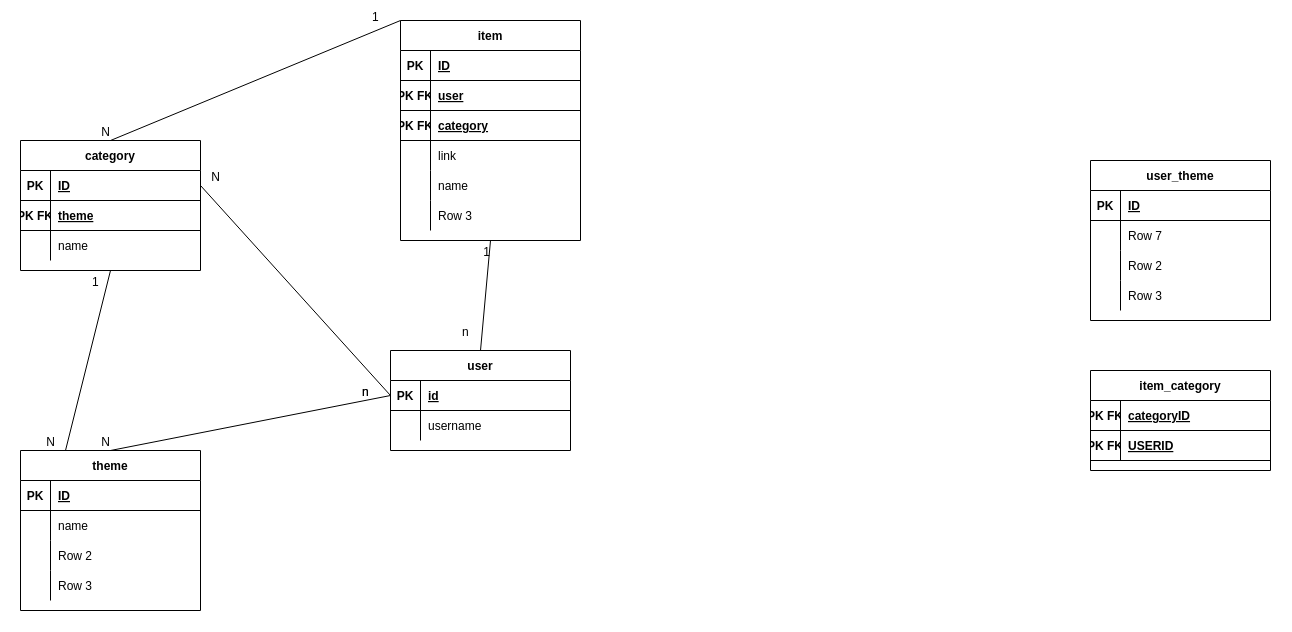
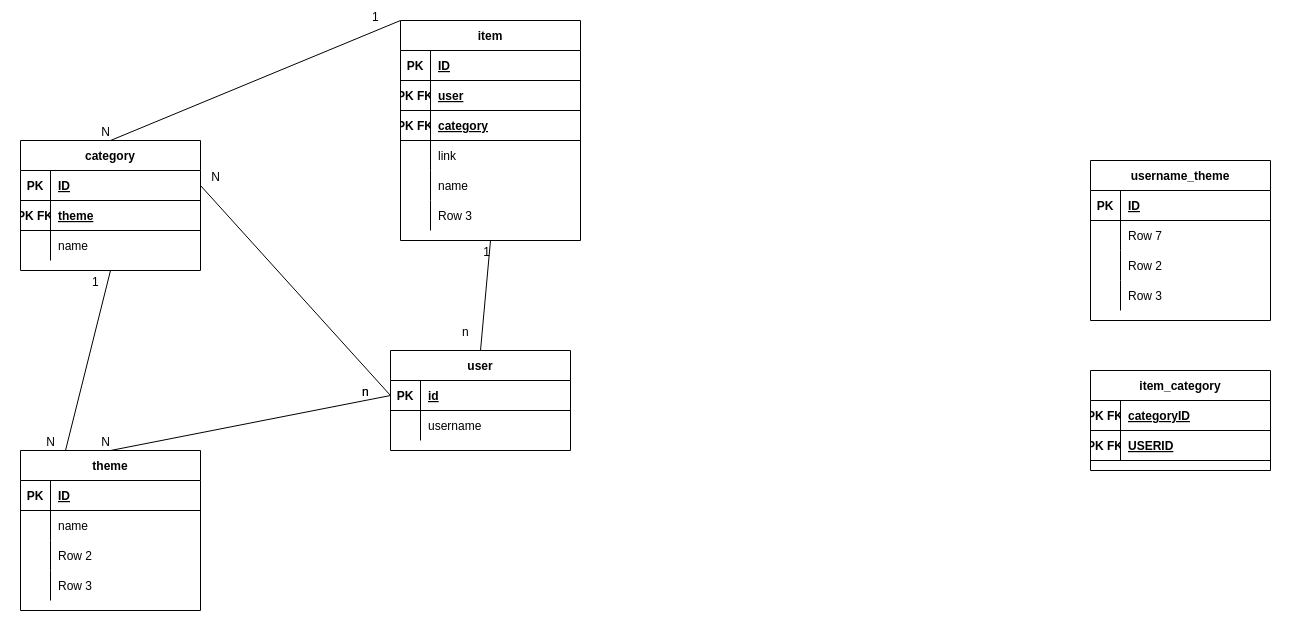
node "user_theme": label "user_theme" -> "username_theme"
